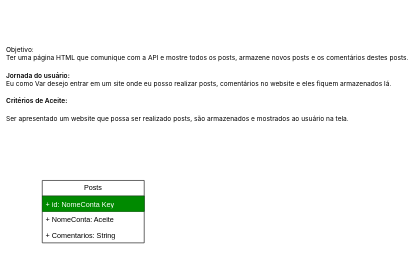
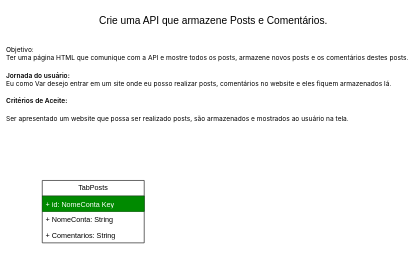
node "Crie uma API que armazene Posts e Comentários.": added
node "Posts": label "Posts" -> "TabPosts"
node "+ NomeConta: Aceite": label "+ NomeConta: Aceite" -> "+ NomeConta: String"
